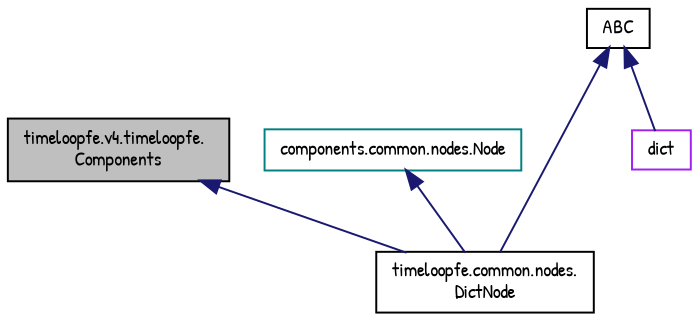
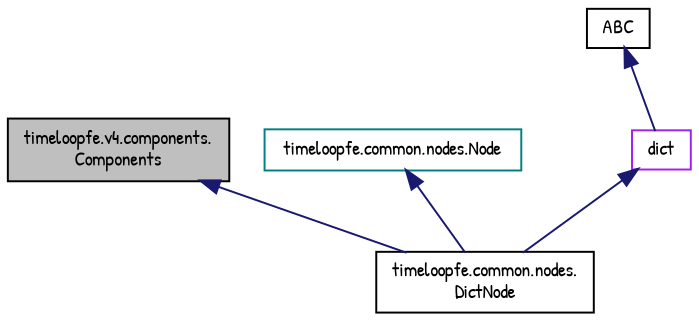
node "timeloopfe.v4.timeloopfe. Components": label "timeloopfe.v4.timeloopfe. Components" -> "timeloopfe.v4.components. Components"
node "components.common.nodes.Node": label "components.common.nodes.Node" -> "timeloopfe.common.nodes.Node"
edge "timeloopfe.common.nodes. DictNode" -> "ABC": now "timeloopfe.common.nodes. DictNode" -> "dict"
